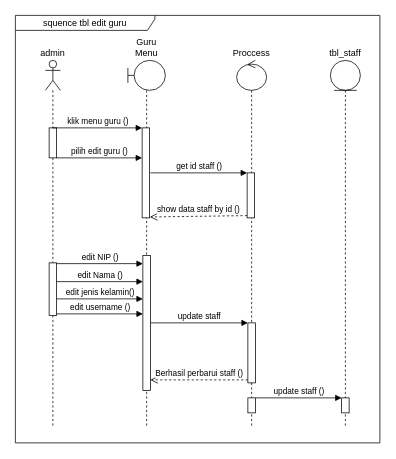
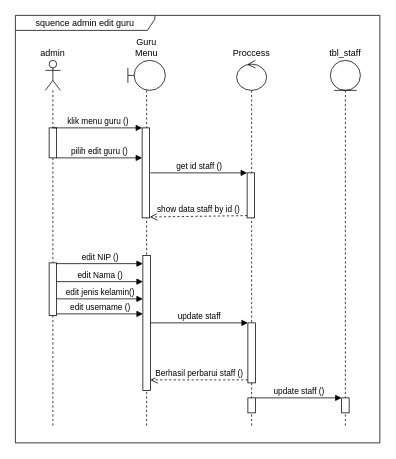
node "squence tbl edit guru": label "squence tbl edit guru" -> "squence admin edit guru"
